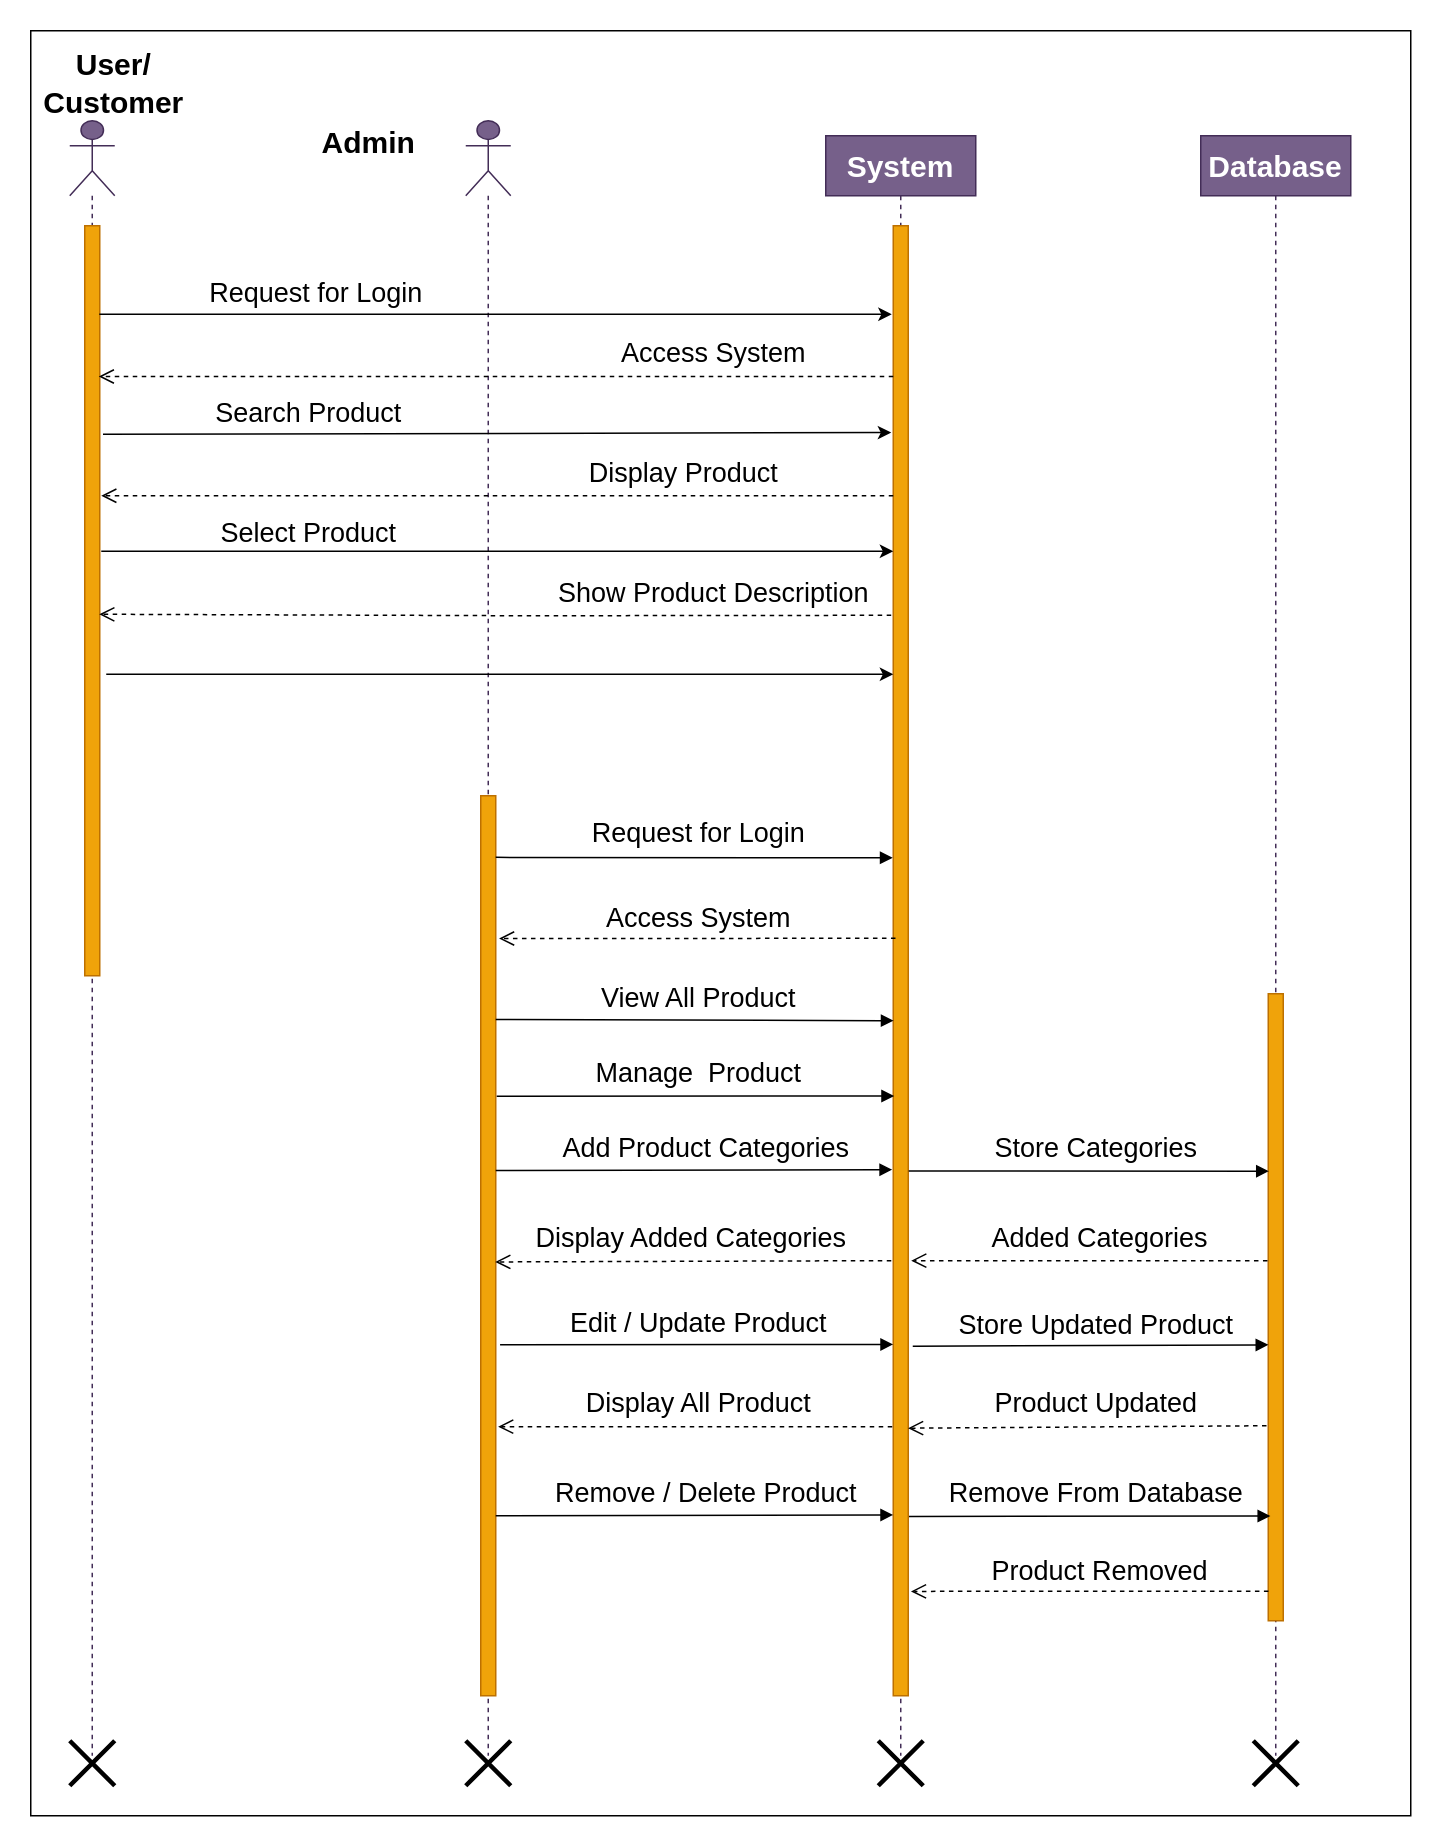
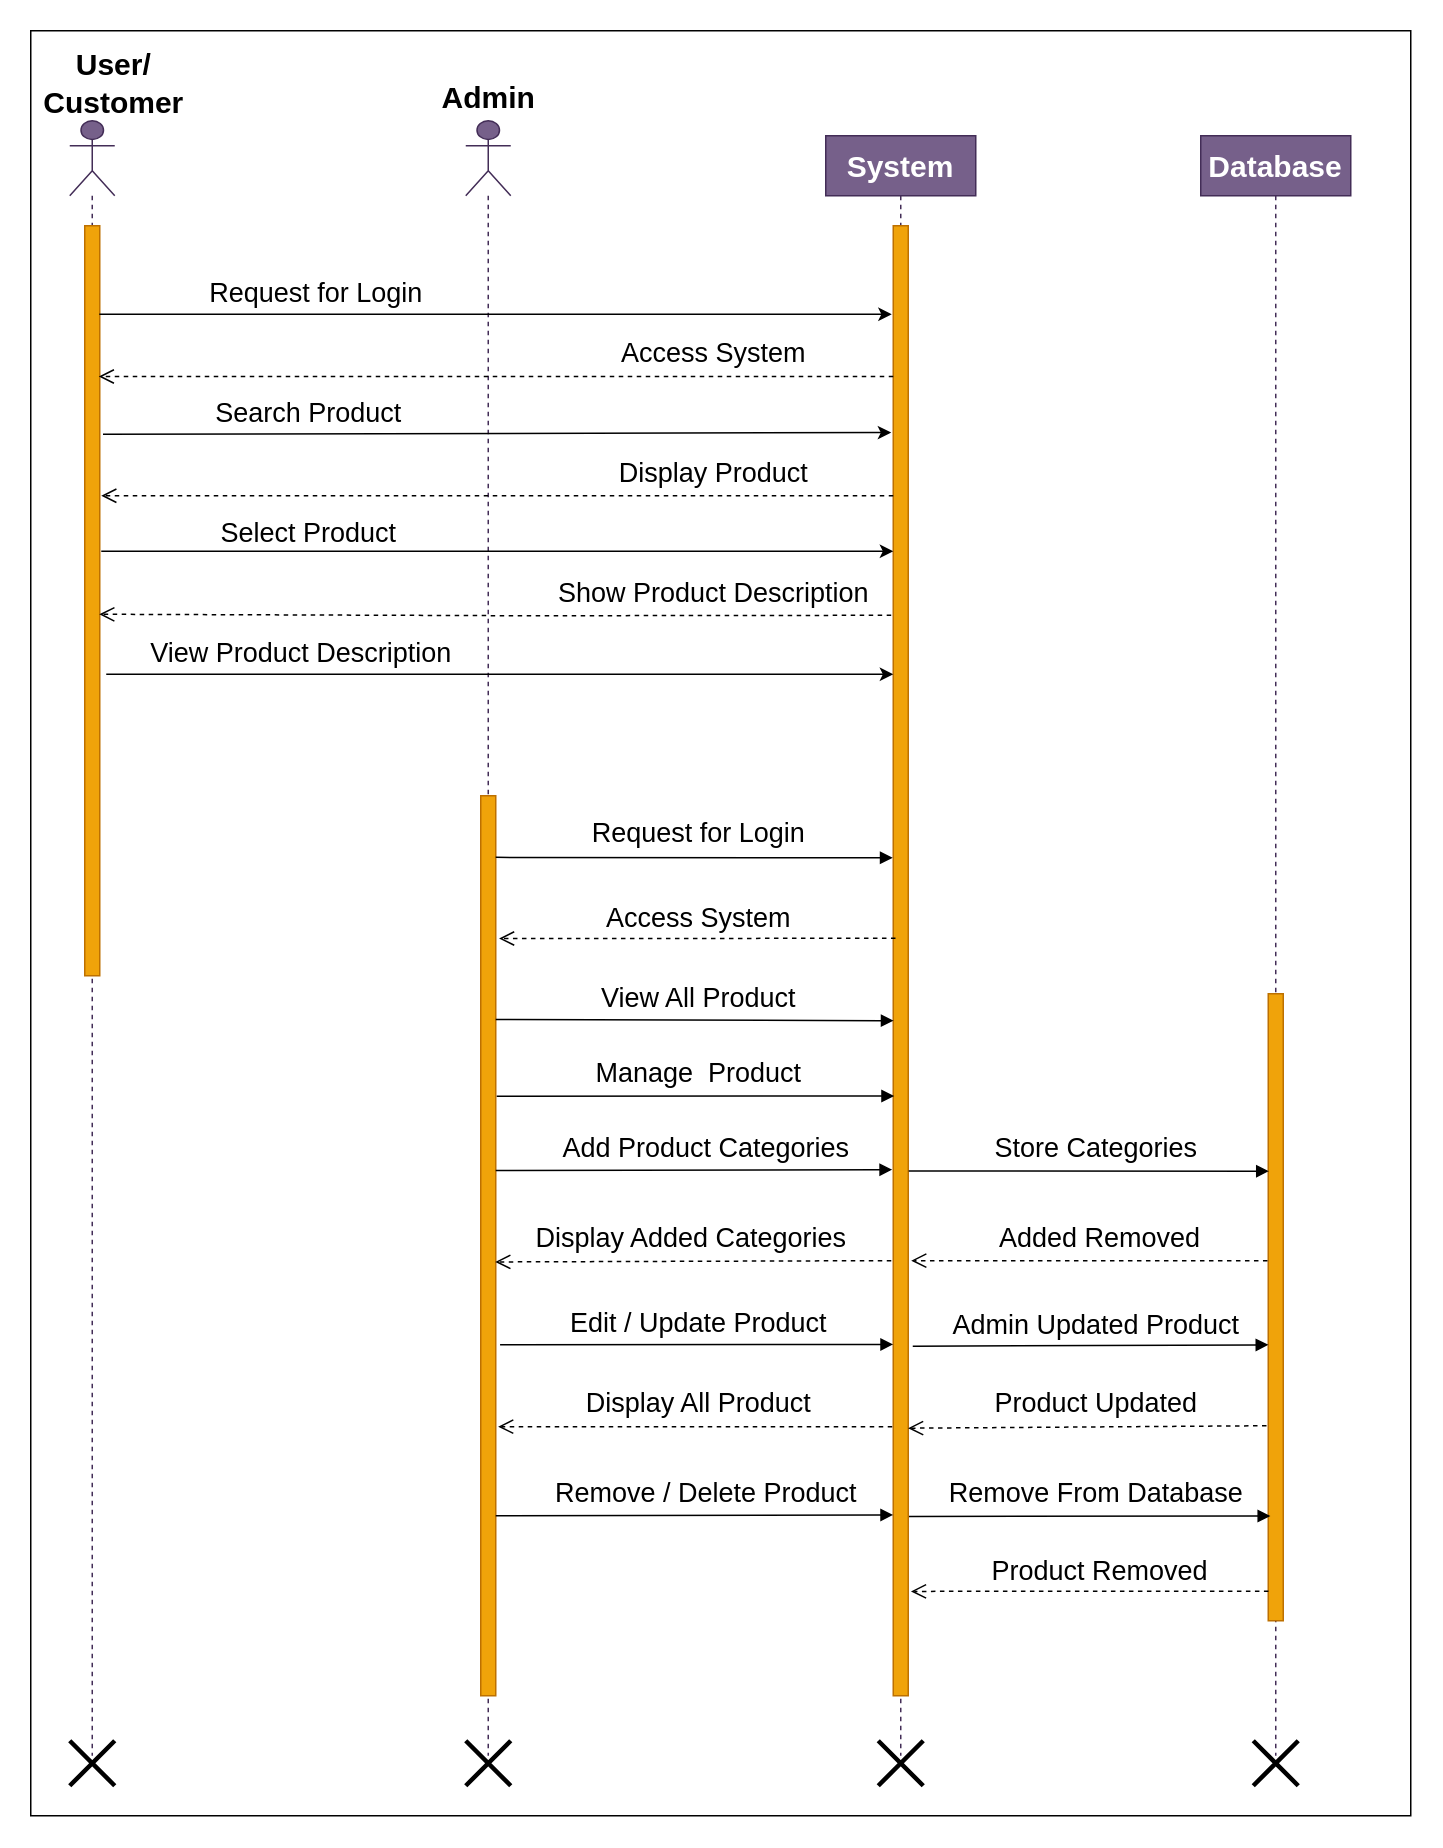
node "Admin": moved (368, 143) -> (488, 98)
node "Display Product": moved (683, 473) -> (713, 473)
node "View Product Description": added
node "Added Categories": label "Added Categories" -> "Added Removed"
node "Store Updated Product": label "Store Updated Product" -> "Admin Updated Product"
